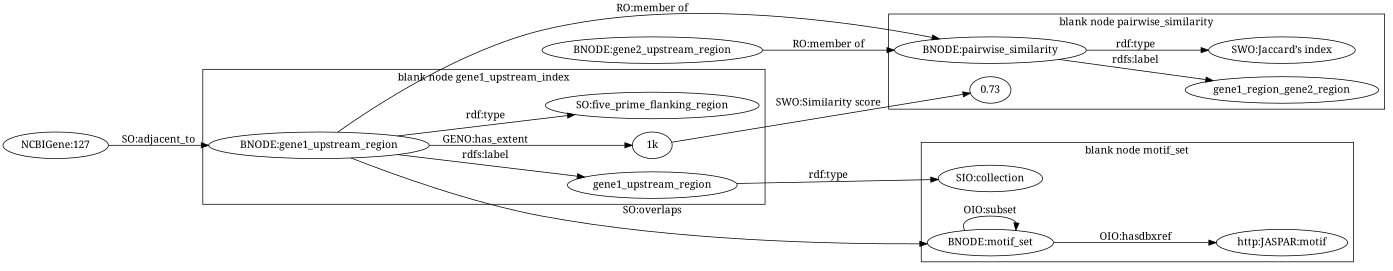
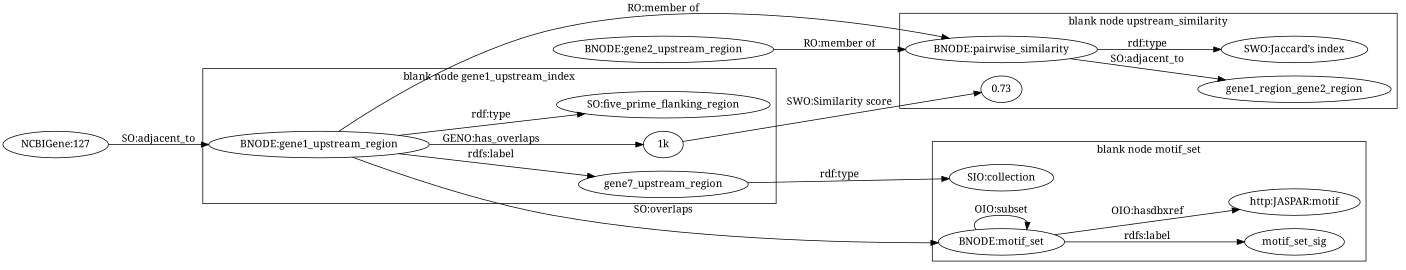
cluster "blank node pairwise_similarity": label "blank node pairwise_similarity" -> "blank node upstream_similarity"
edge "BNODE:pairwise_similarity" -> "gene1_region_gene2_region": label "rdfs:label" -> "SO:adjacent_to"
edge "BNODE:gene1_upstream_region" -> "1k": label "GENO:has_extent" -> "GENO:has_overlaps"
node "gene1_upstream_region": label "gene1_upstream_region" -> "gene7_upstream_region"
node "motif_set_sig": added
